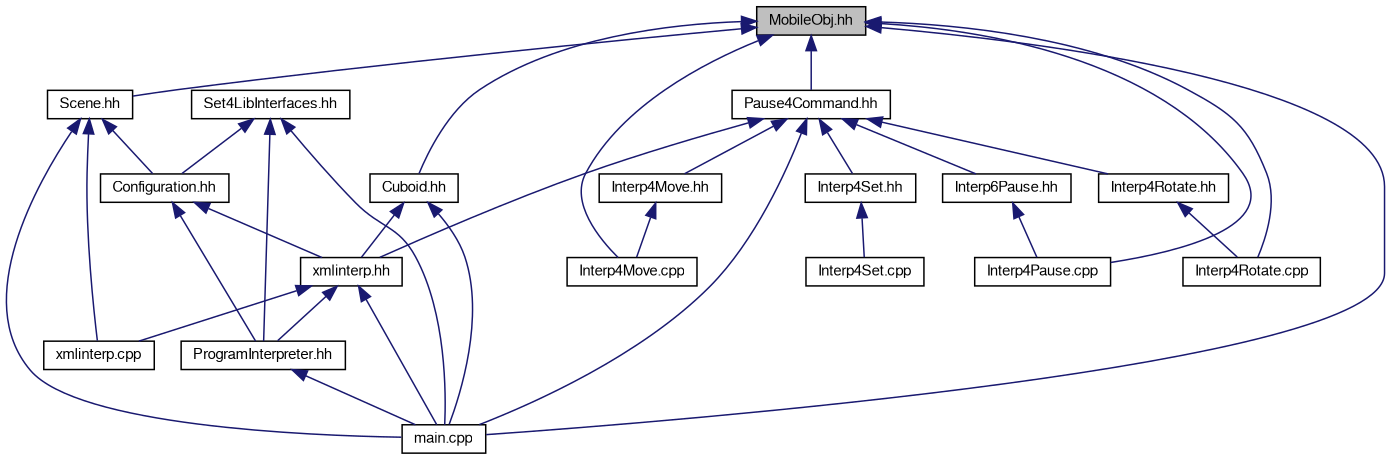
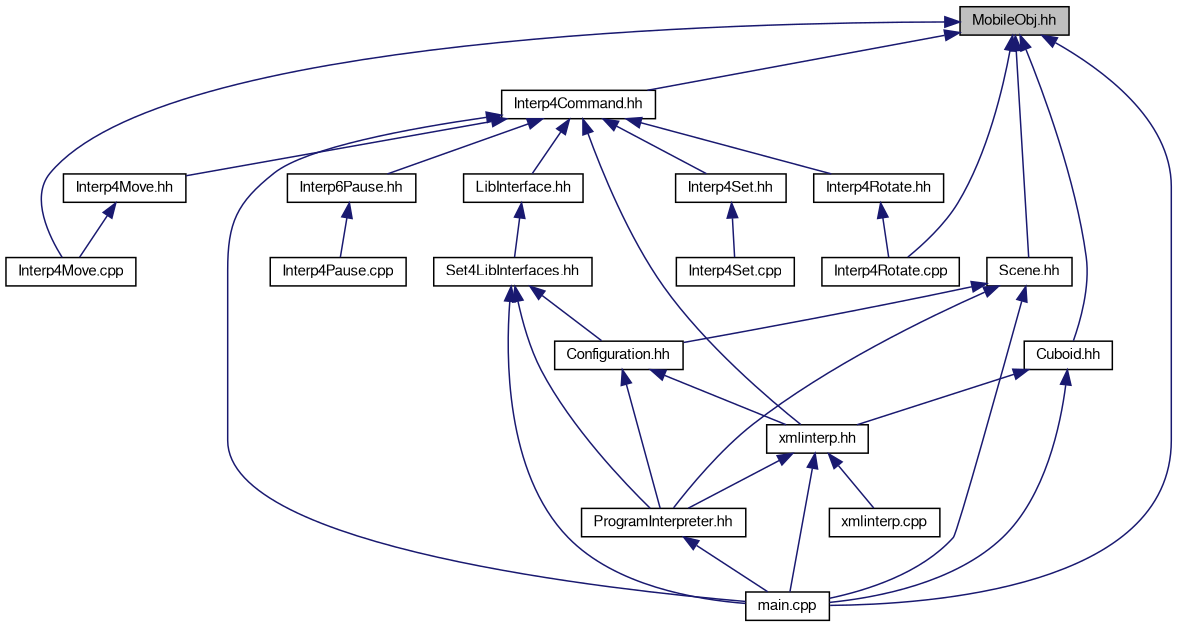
edge "Interp4Pause.cpp" -> "MobileObj.hh": removed
node "Pause4Command.hh": label "Pause4Command.hh" -> "Interp4Command.hh"
node "LibInterface.hh": added
edge "xmlinterp.cpp" -> "Scene.hh": now "ProgramInterpreter.hh" -> "Scene.hh"
